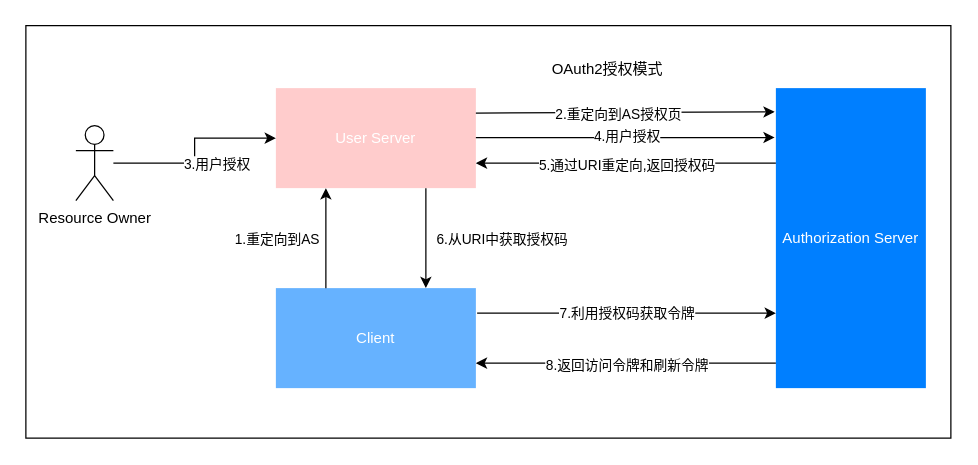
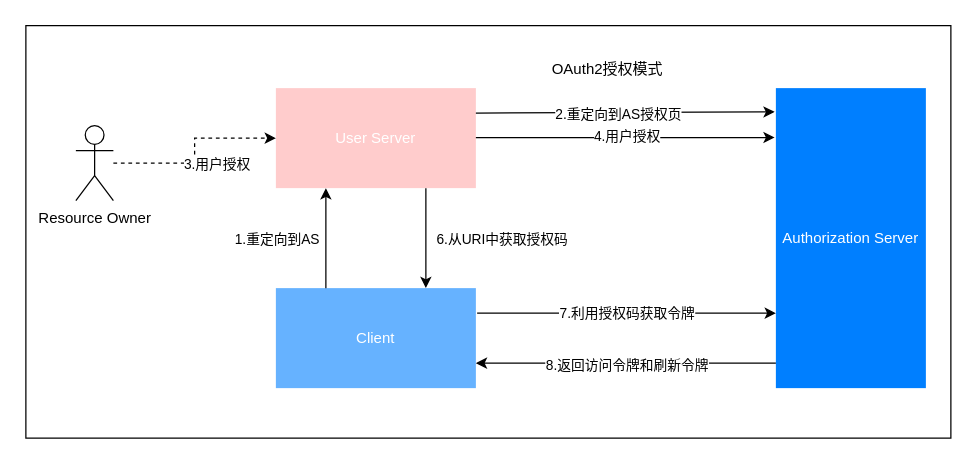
edge "Resource Owner" -> "User Server": style solid -> dashed
edge "Authorization Server" -> "User Server": removed, label "5.通过URI重定向,返回授权码"
